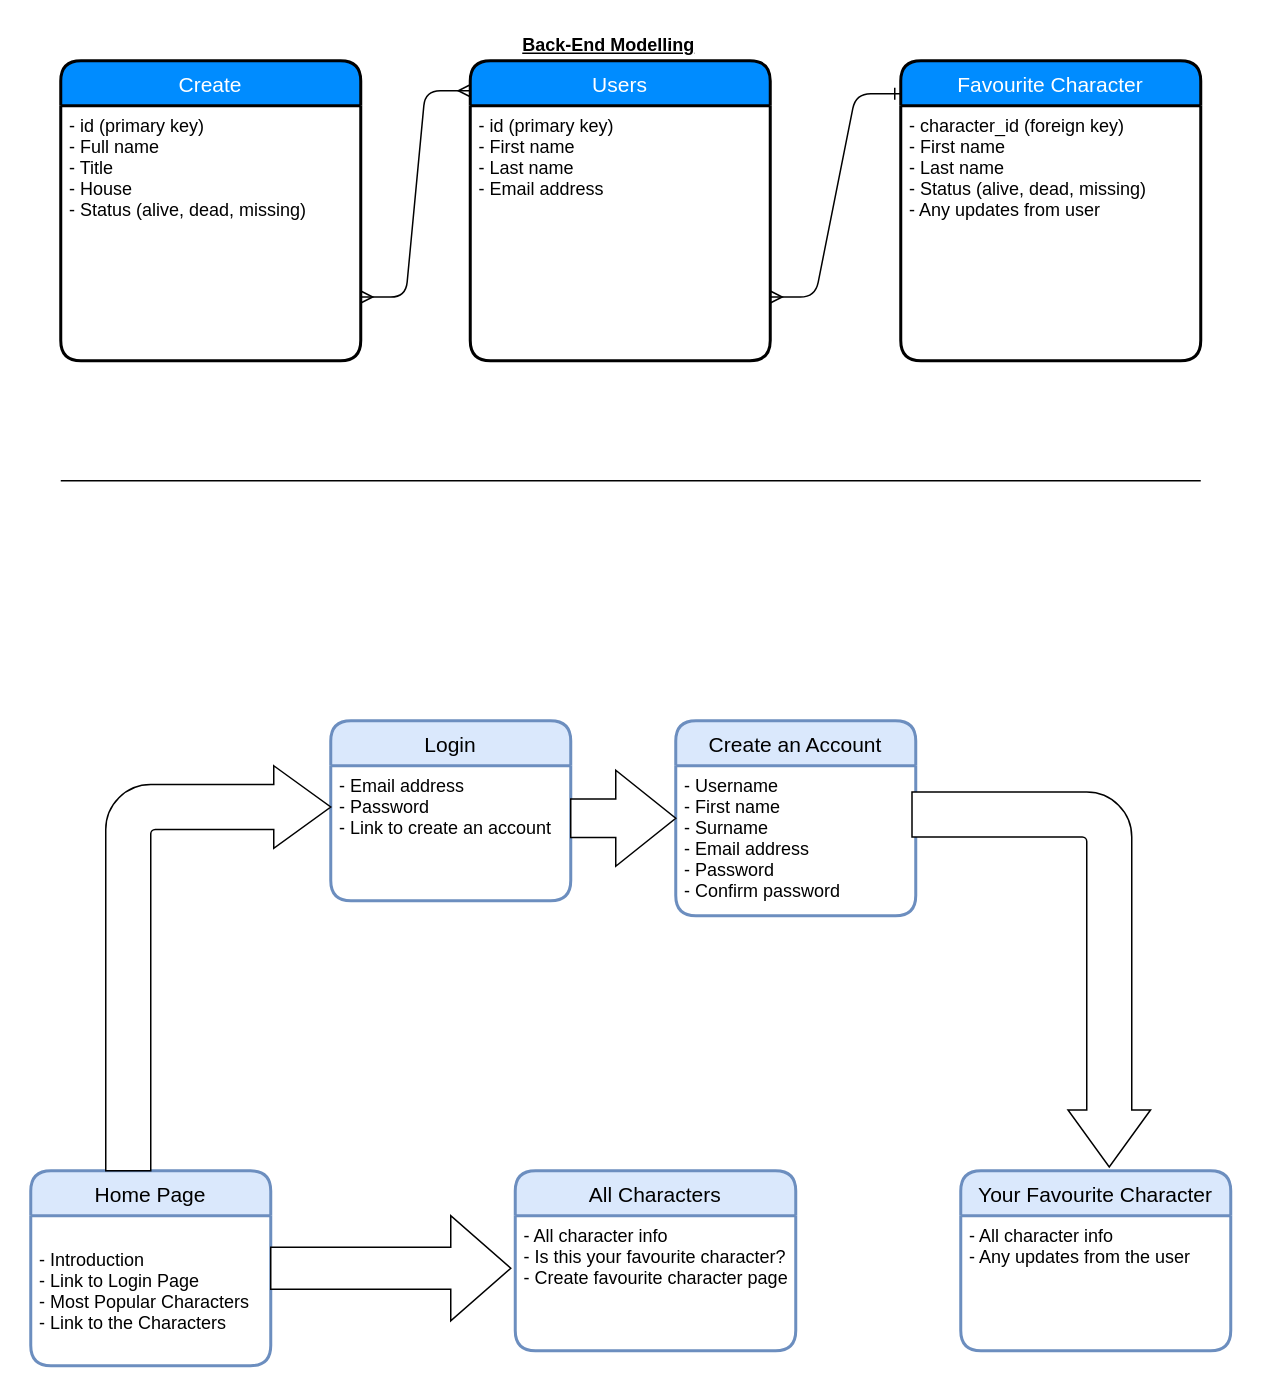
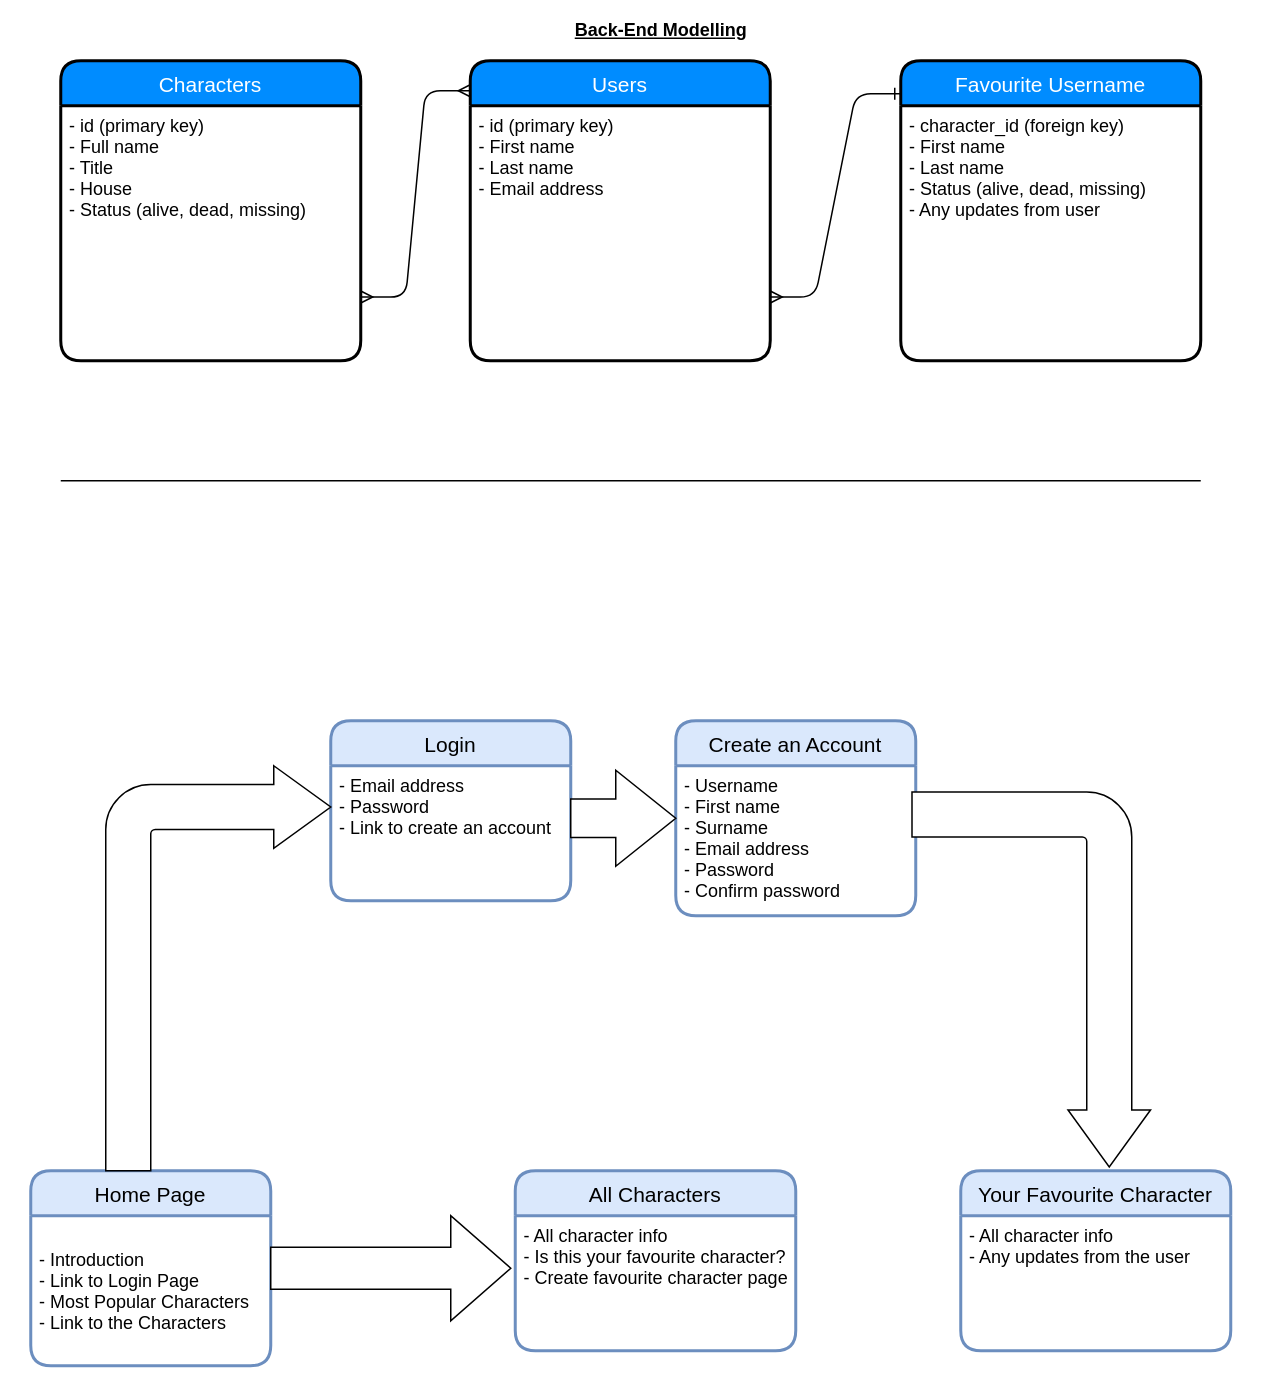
node "Back-End Modelling": moved (608, 46) -> (661, 31)
node "Create": label "Create" -> "Characters"
node "Favourite Character": label "Favourite Character" -> "Favourite Username"
